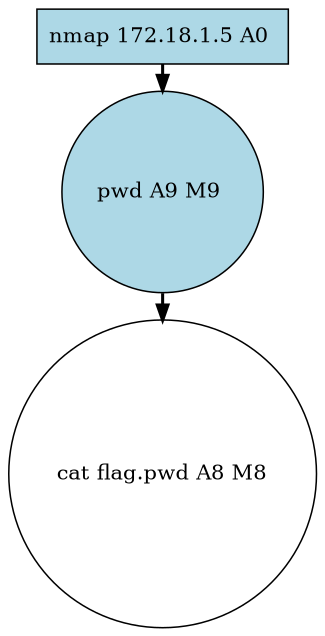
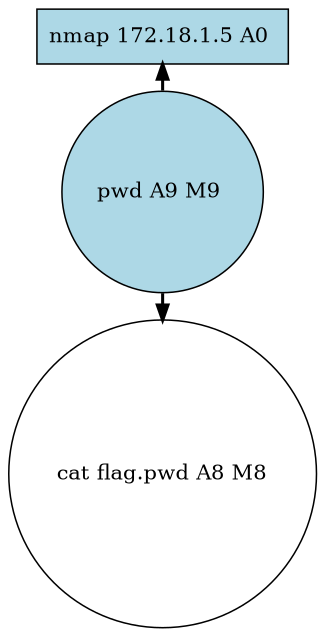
edge "nmap 172.18.1.5 A0" -> "pwd A9 M9": reversed
